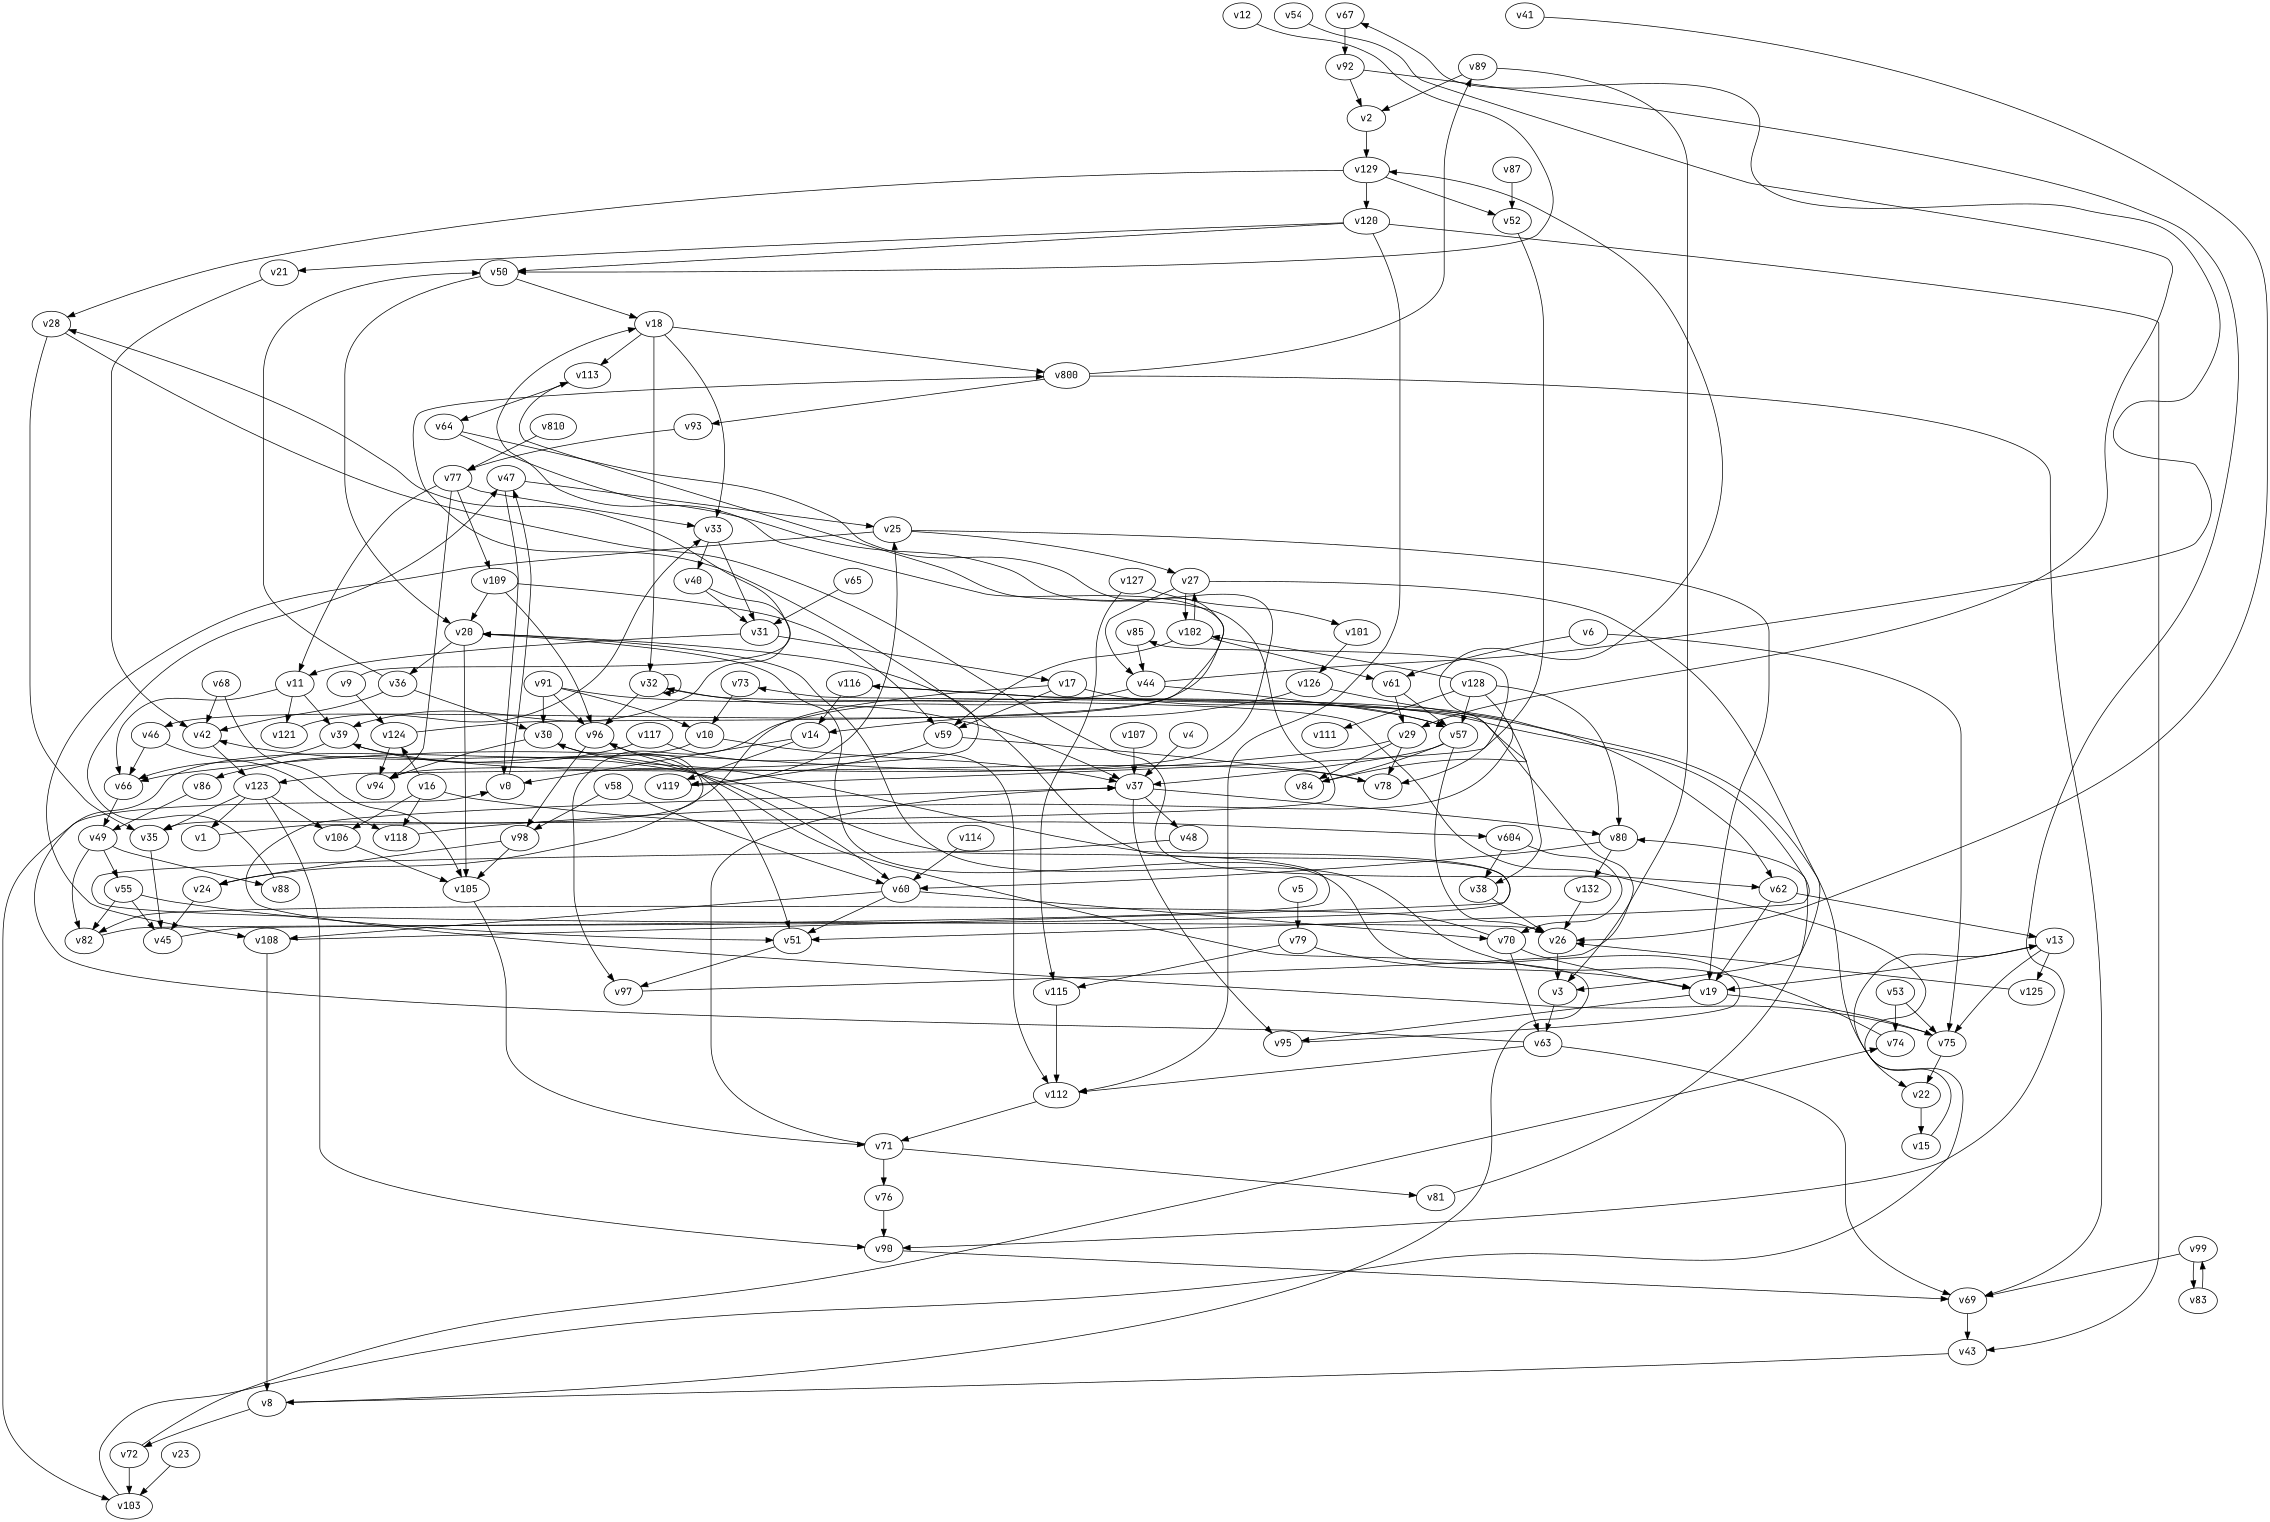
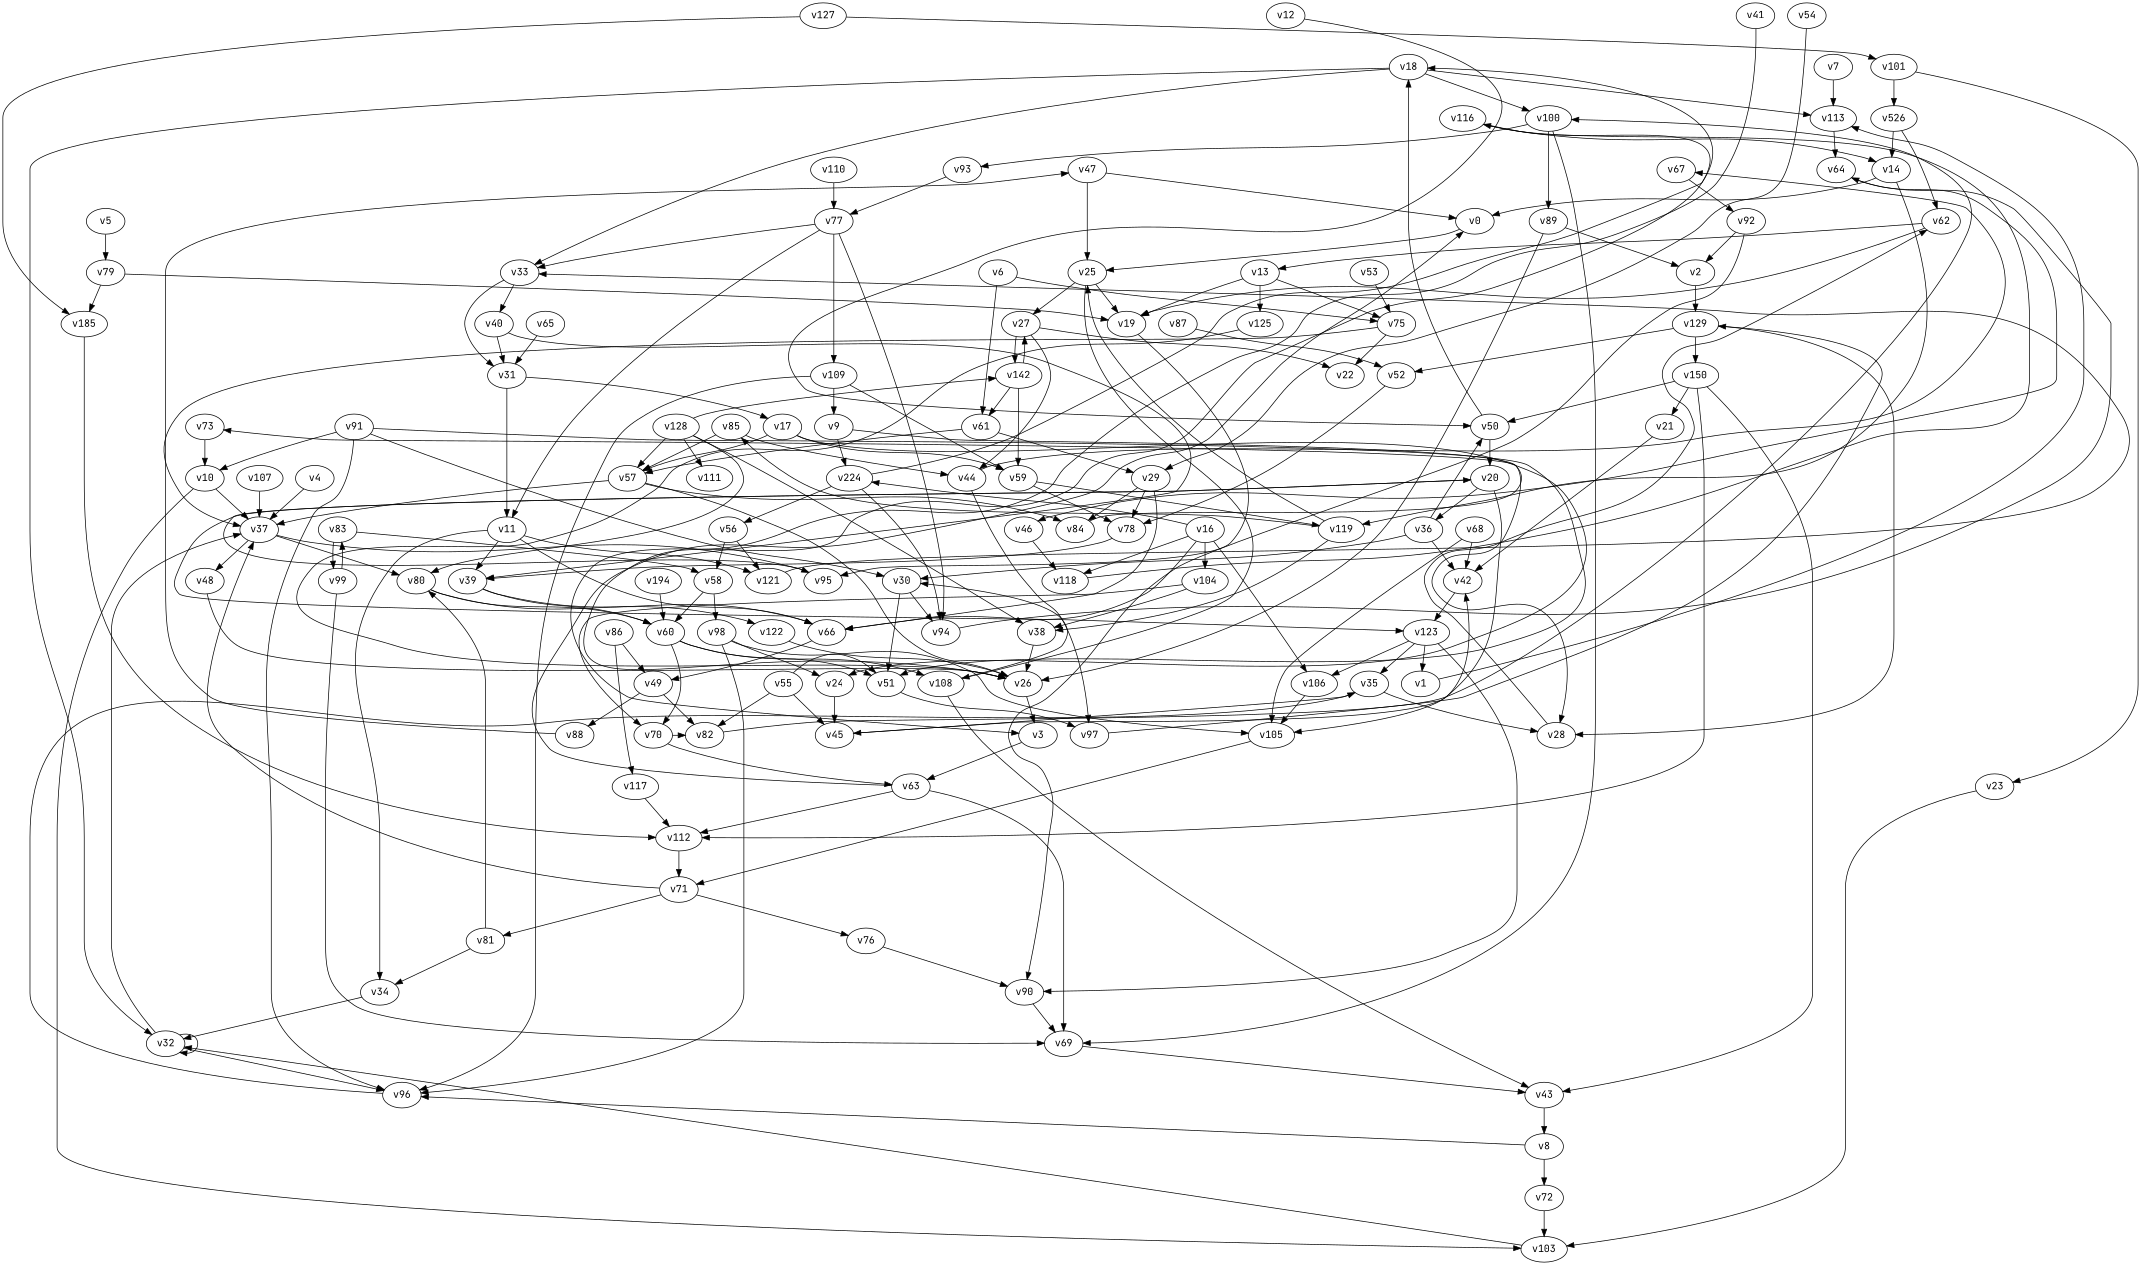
node "v7": added
node "v120": label "v120" -> "v150"
node "v800": label "v800" -> "v100"
edge "v101" -> "v23": added
node "v810": label "v810" -> "v110"
edge "v89" -> "v3": now "v89" -> "v26"
node "v56": added
edge "v83" -> "v58": added
edge "v28" -> "v35": reversed
edge "v119" -> "v38": added
edge "v109" -> "v20": now "v109" -> "v9"
edge "v0" -> "v47": now "v0" -> "v25"
node "v102": label "v102" -> "v142"
edge "v64" -> "v94": reversed
node "v126": label "v126" -> "v526"
edge "v44" -> "v57": now "v85" -> "v57"
node "v124": label "v124" -> "v224"
edge "v46" -> "v66": now "v16" -> "v66"
edge "v117" -> "v86": reversed
edge "v96" -> "v98": reversed
node "v114": label "v114" -> "v194"
node "v604": label "v604" -> "v104"
edge "v49" -> "v55": removed
node "v132": label "v132" -> "v122"
edge "v70" -> "v19": removed
node "v34": added
node "v115": label "v115" -> "v185"
edge "v19" -> "v75": removed
node "v74": removed
node "v15": removed
edge "v108" -> "v8": now "v108" -> "v43"
